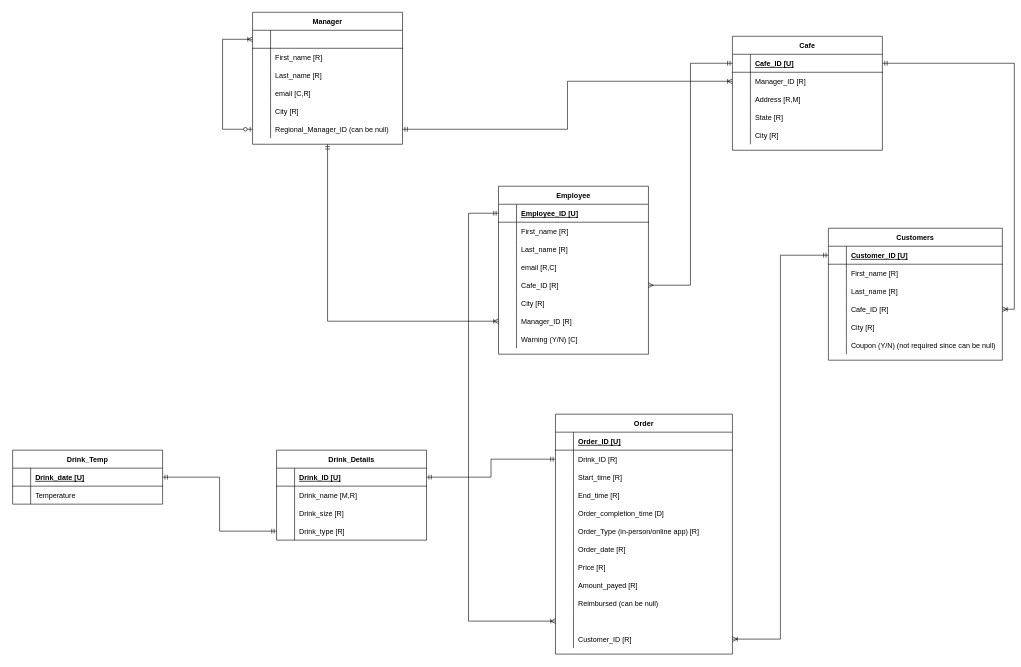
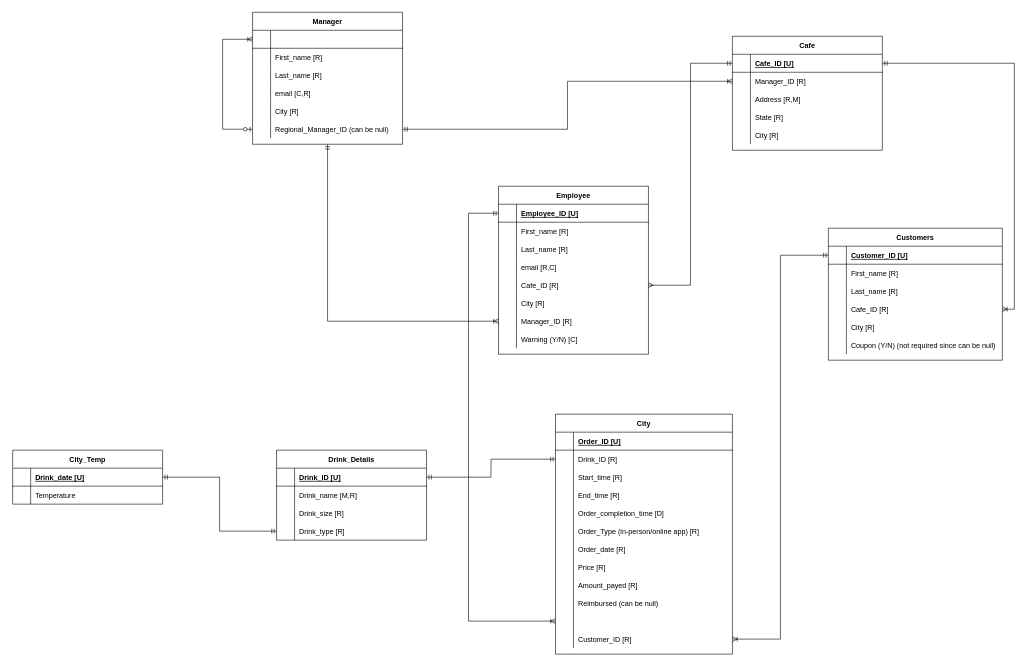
node "Order": label "Order" -> "City"
node "Drink_Temp": label "Drink_Temp" -> "City_Temp"
